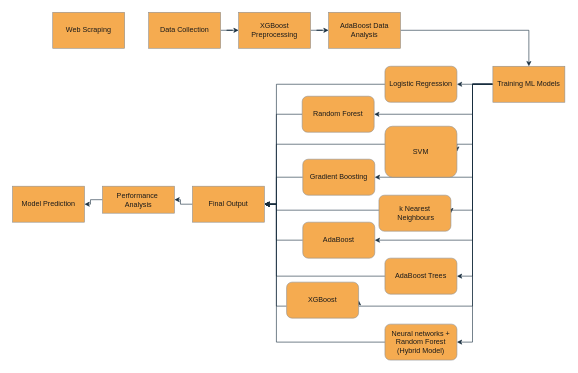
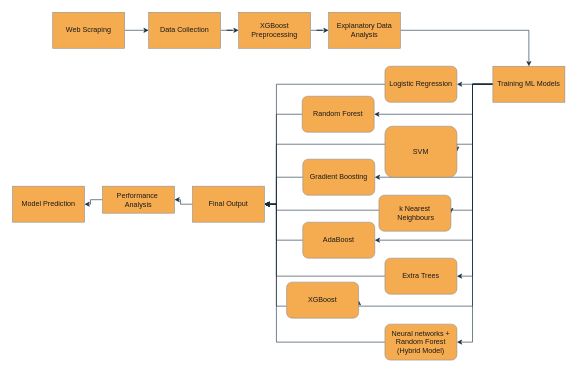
edge "Web Scraping" -> "Data Collection": added
node "AdaBoost Data Analysis": label "AdaBoost Data Analysis" -> "Explanatory Data Analysis"
node "AdaBoost Trees": label "AdaBoost Trees" -> "Extra Trees"
